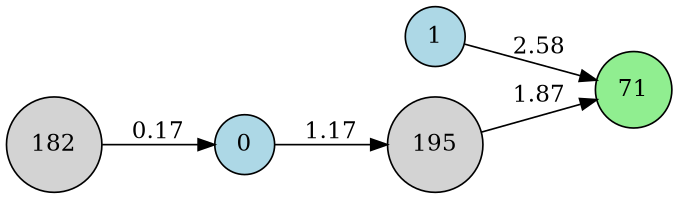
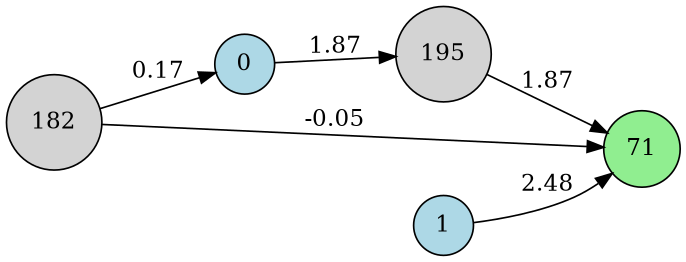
edge "1" -> "71": label "2.58" -> "2.48"
edge "0" -> "195": label "1.17" -> "1.87"
edge "182" -> "71": added, label "-0.05"
